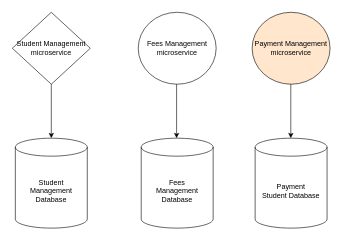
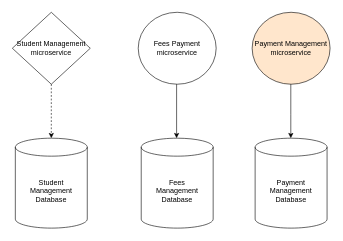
node "Fees Management microservice": label "Fees Management microservice" -> "Fees Payment microservice"
edge "Student Management microservice" -> "Student Management Database": style solid -> dashed
node "Payment Student Database": label "Payment Student Database" -> "Payment Management Database"
